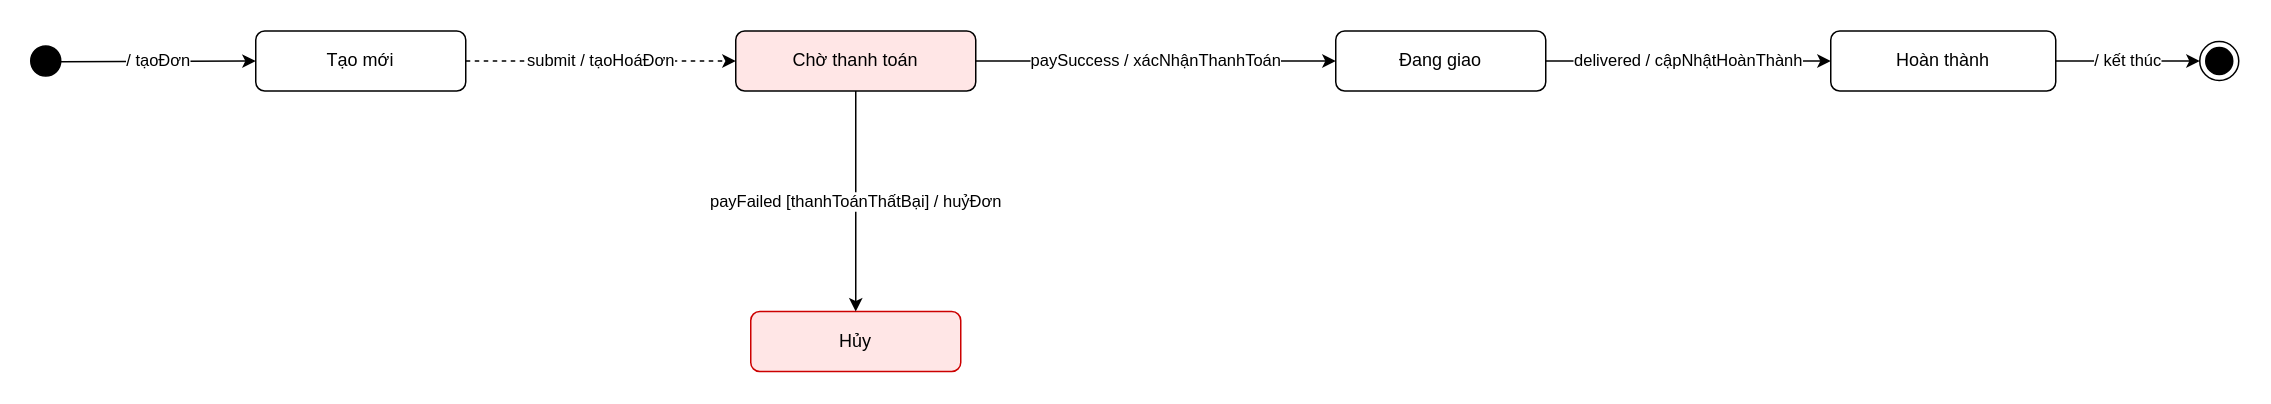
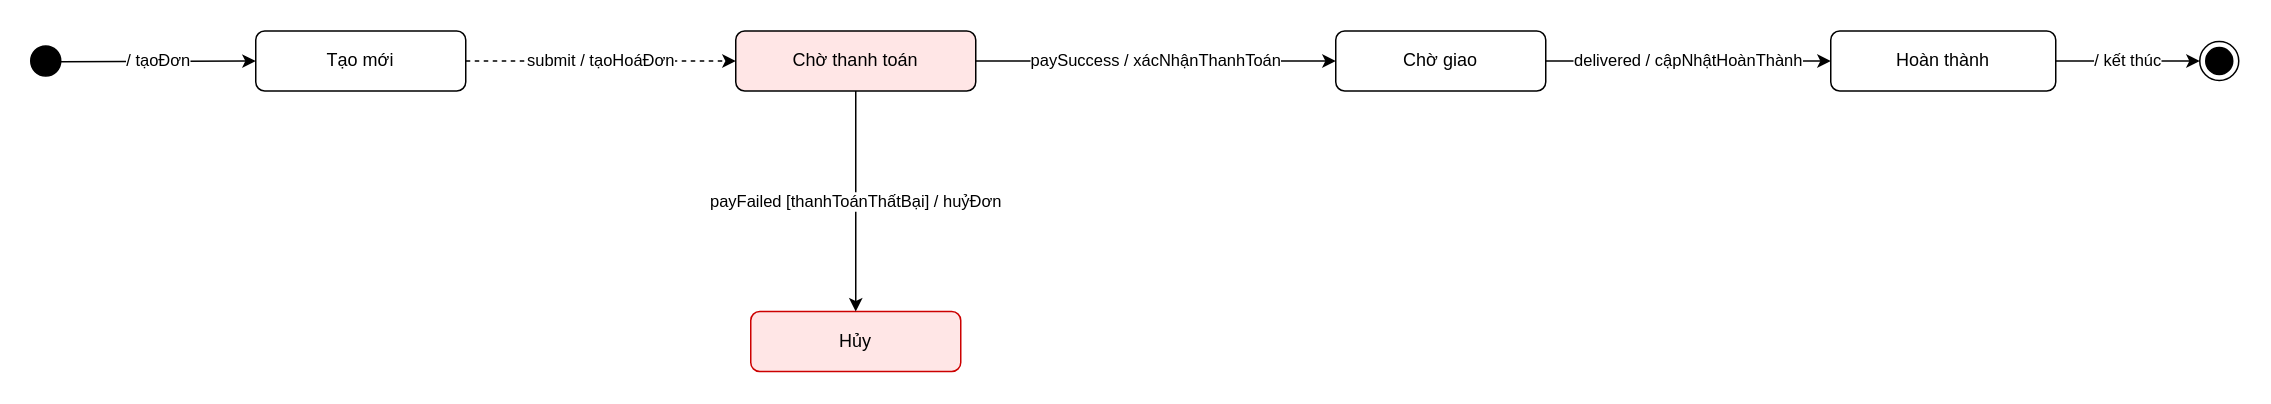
node "Đang giao": label "Đang giao" -> "Chờ giao"
